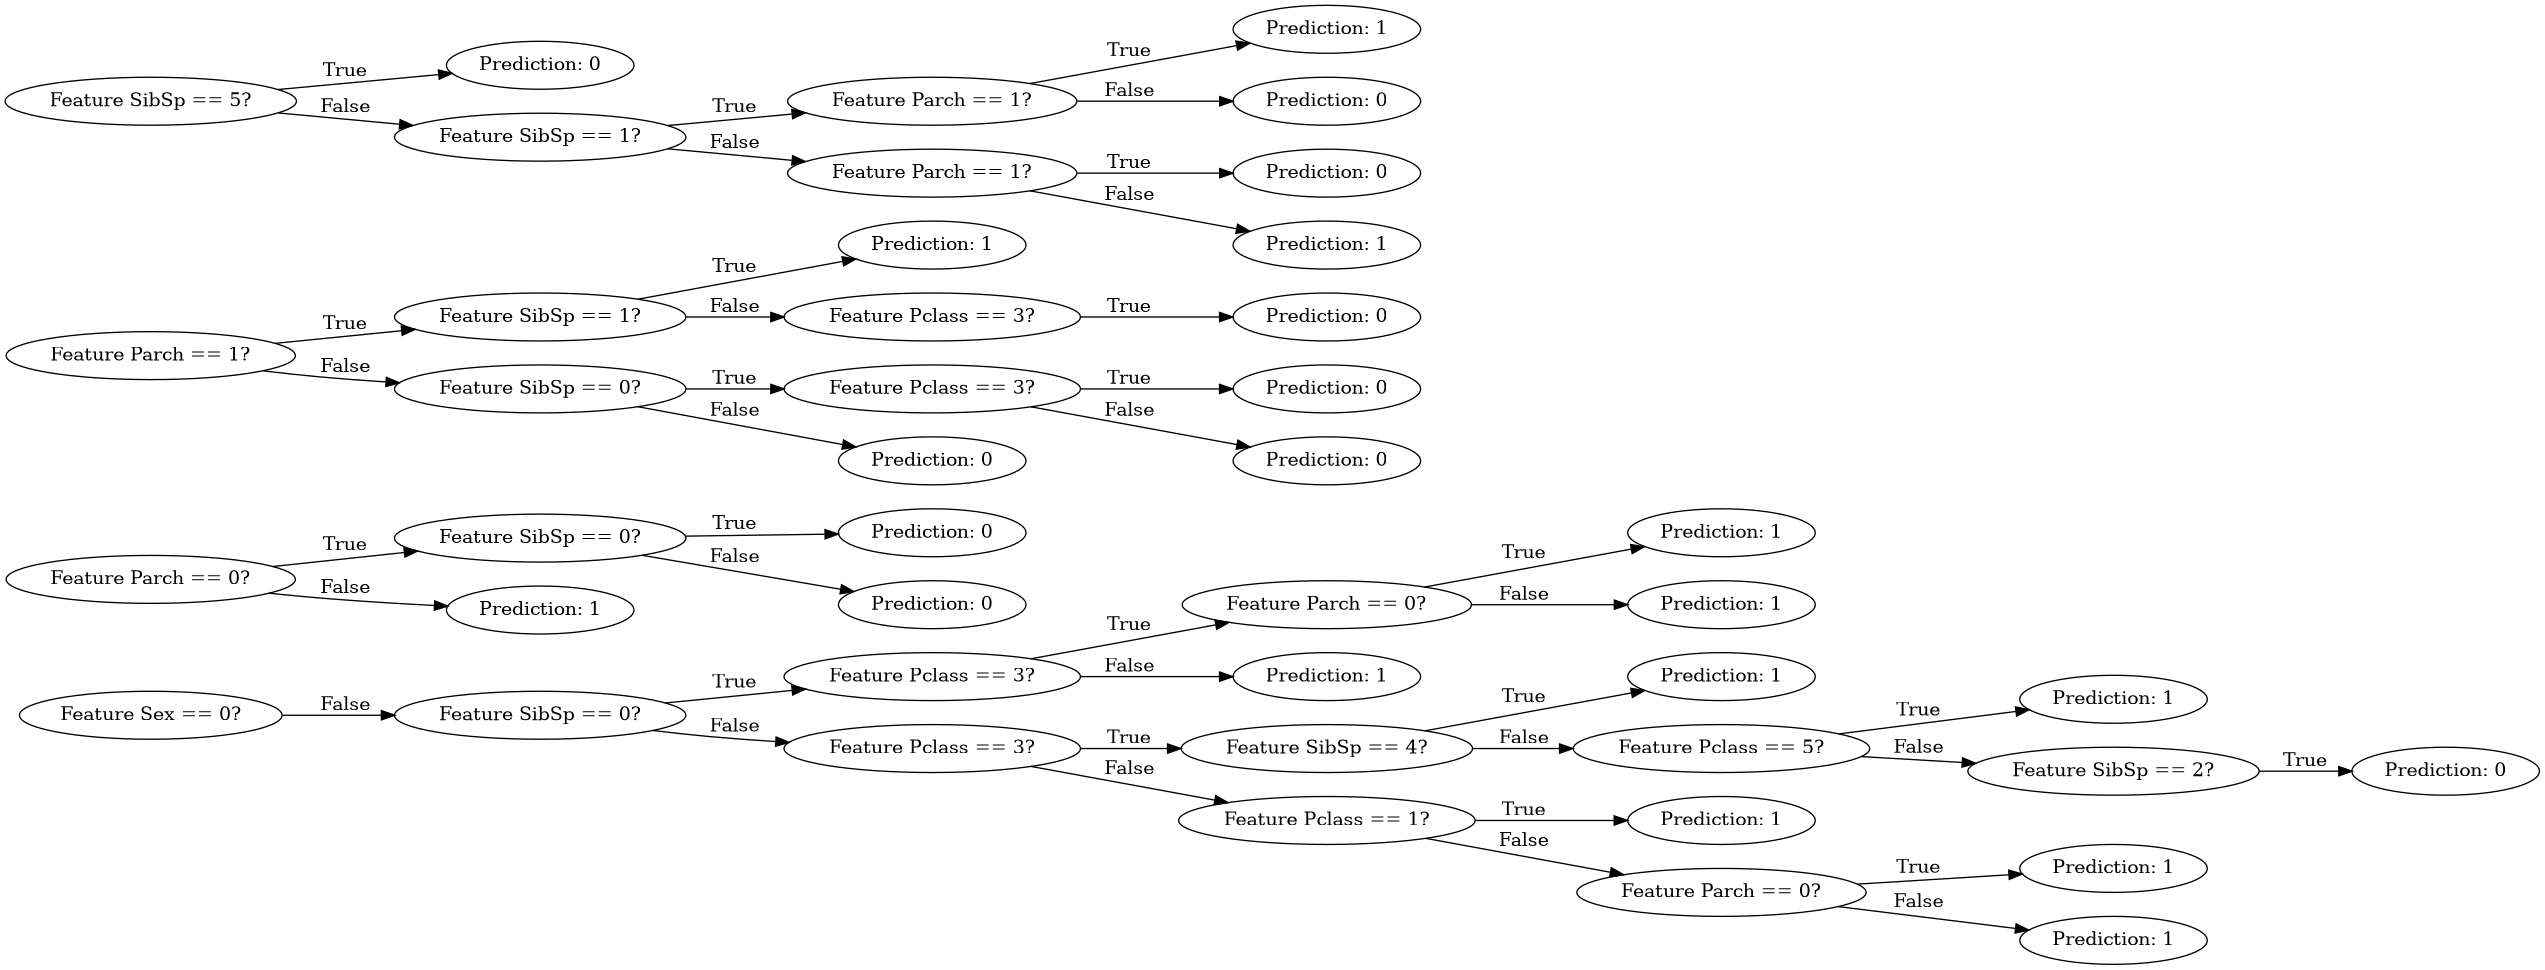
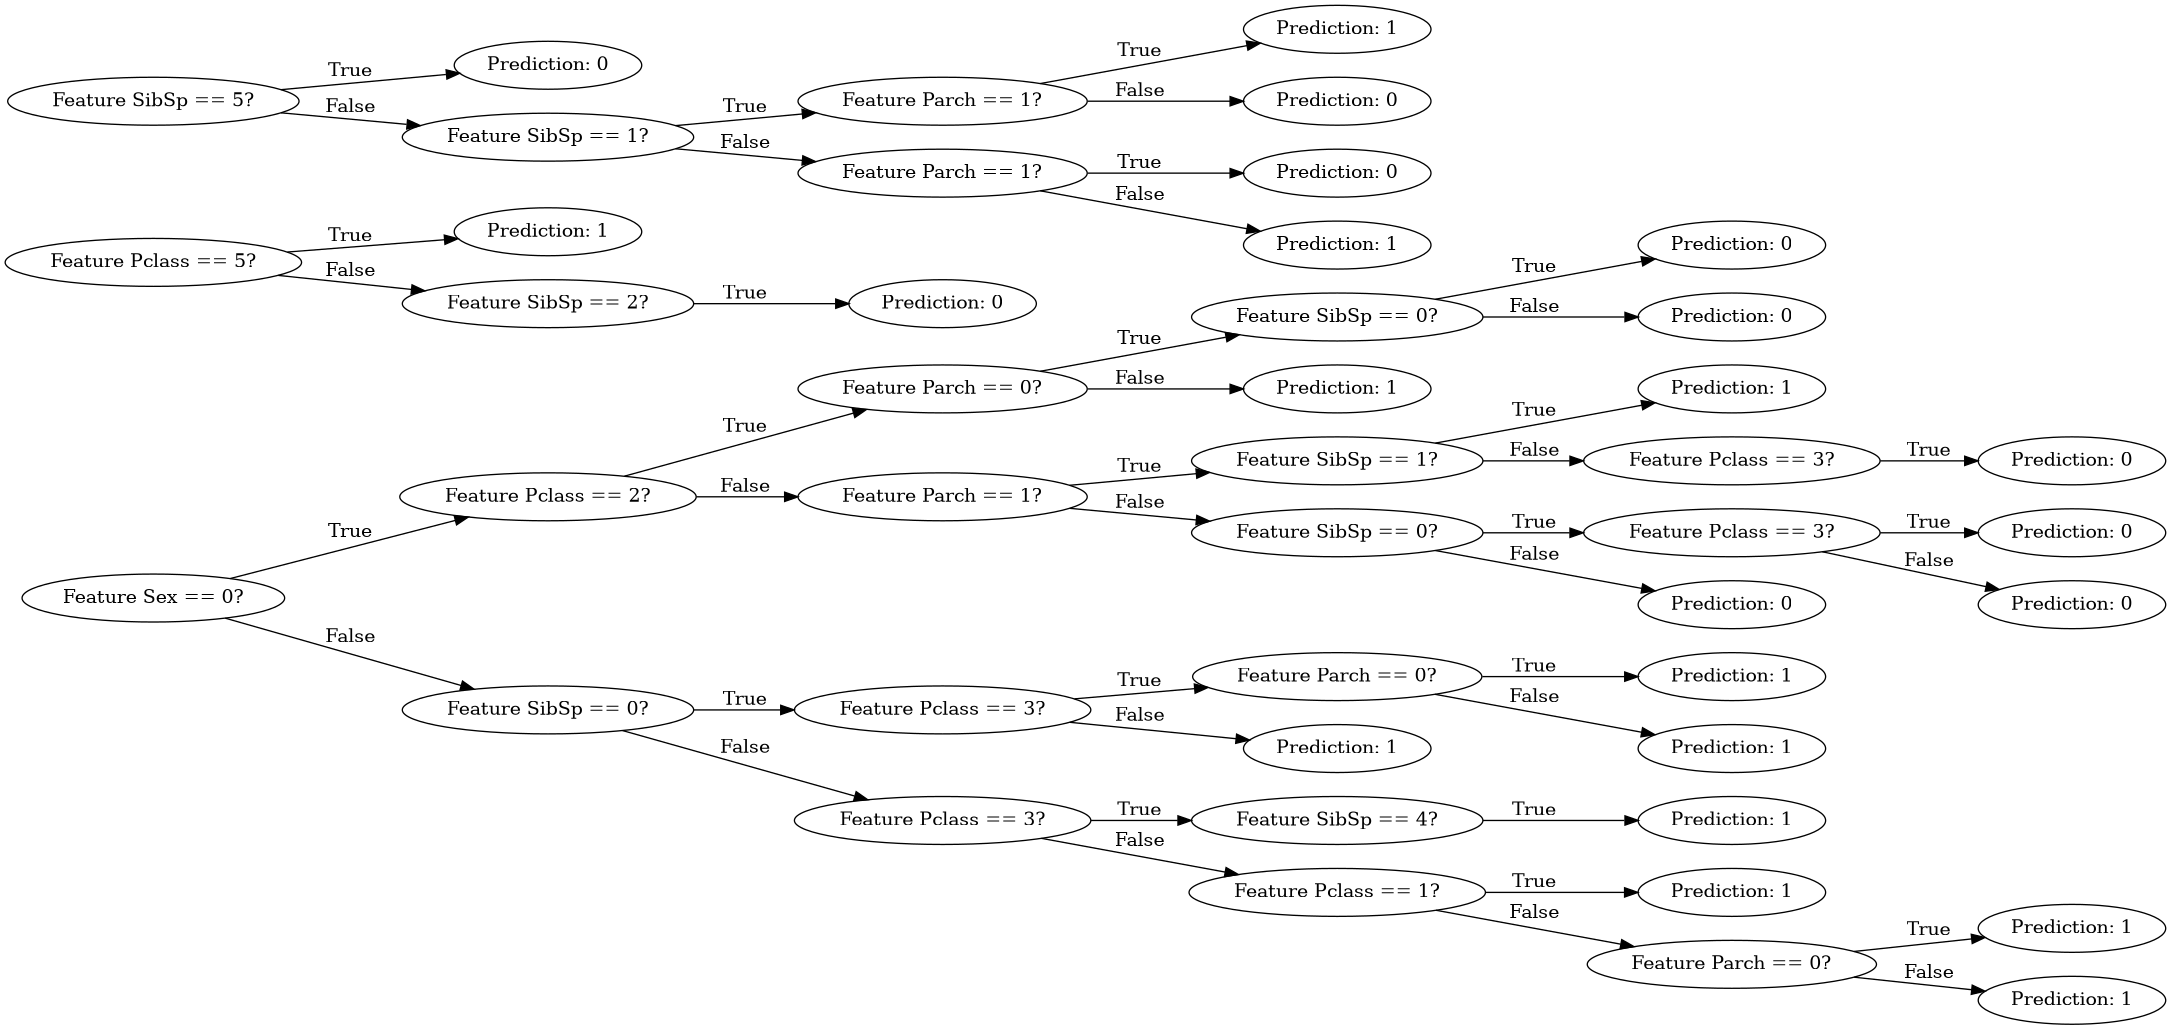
node "Feature Pclass == 2?": added
edge "Feature SibSp == 4?" -> "Feature Pclass == 5?": removed, label "False"
